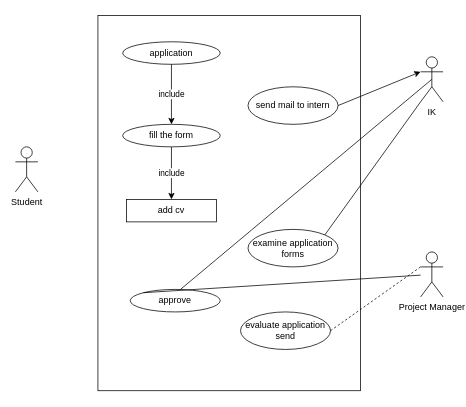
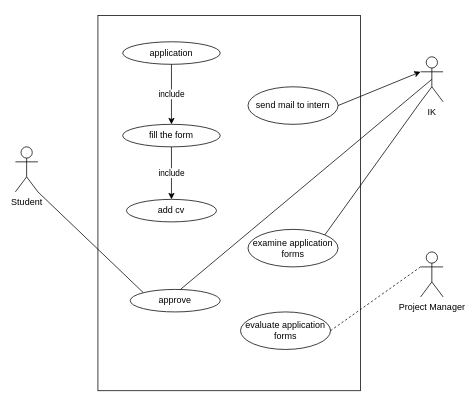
node "add cv": shape rectangle -> ellipse
edge "Project Manager" -- "approve": now "Student" -- "approve"
node "evaluate application send": label "evaluate application send" -> "evaluate application forms"
